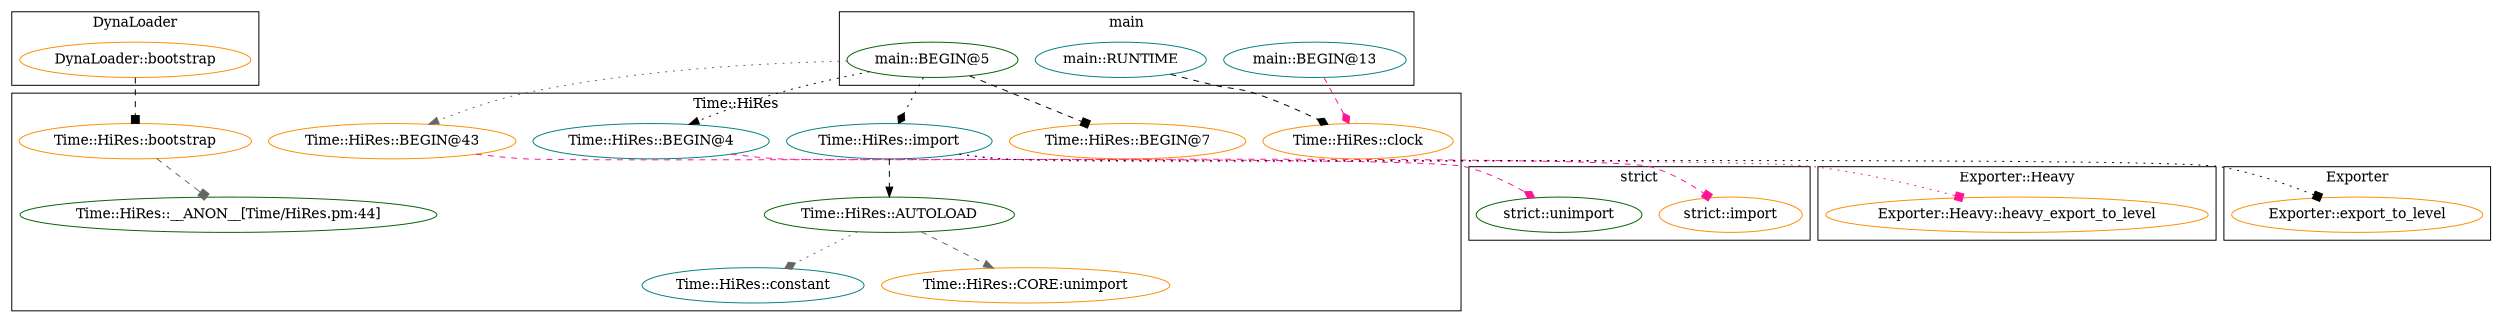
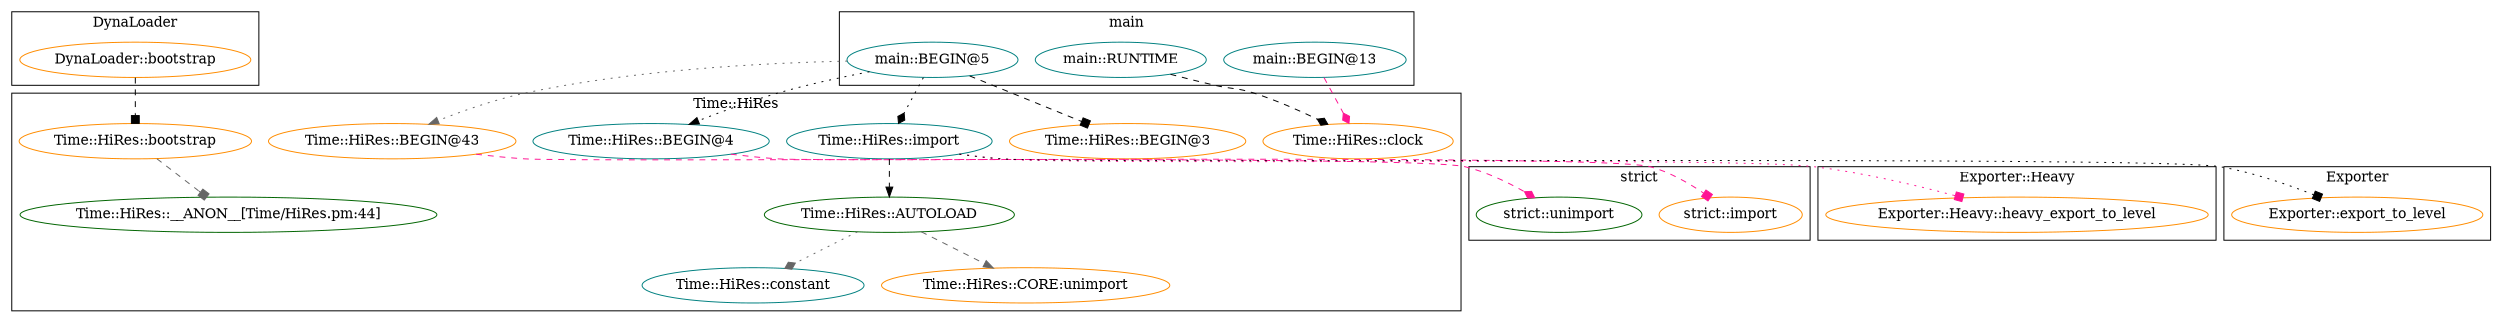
node "main::BEGIN@5": color darkgreen -> teal
node "Time::HiRes::BEGIN@7": label "Time::HiRes::BEGIN@7" -> "Time::HiRes::BEGIN@3"
